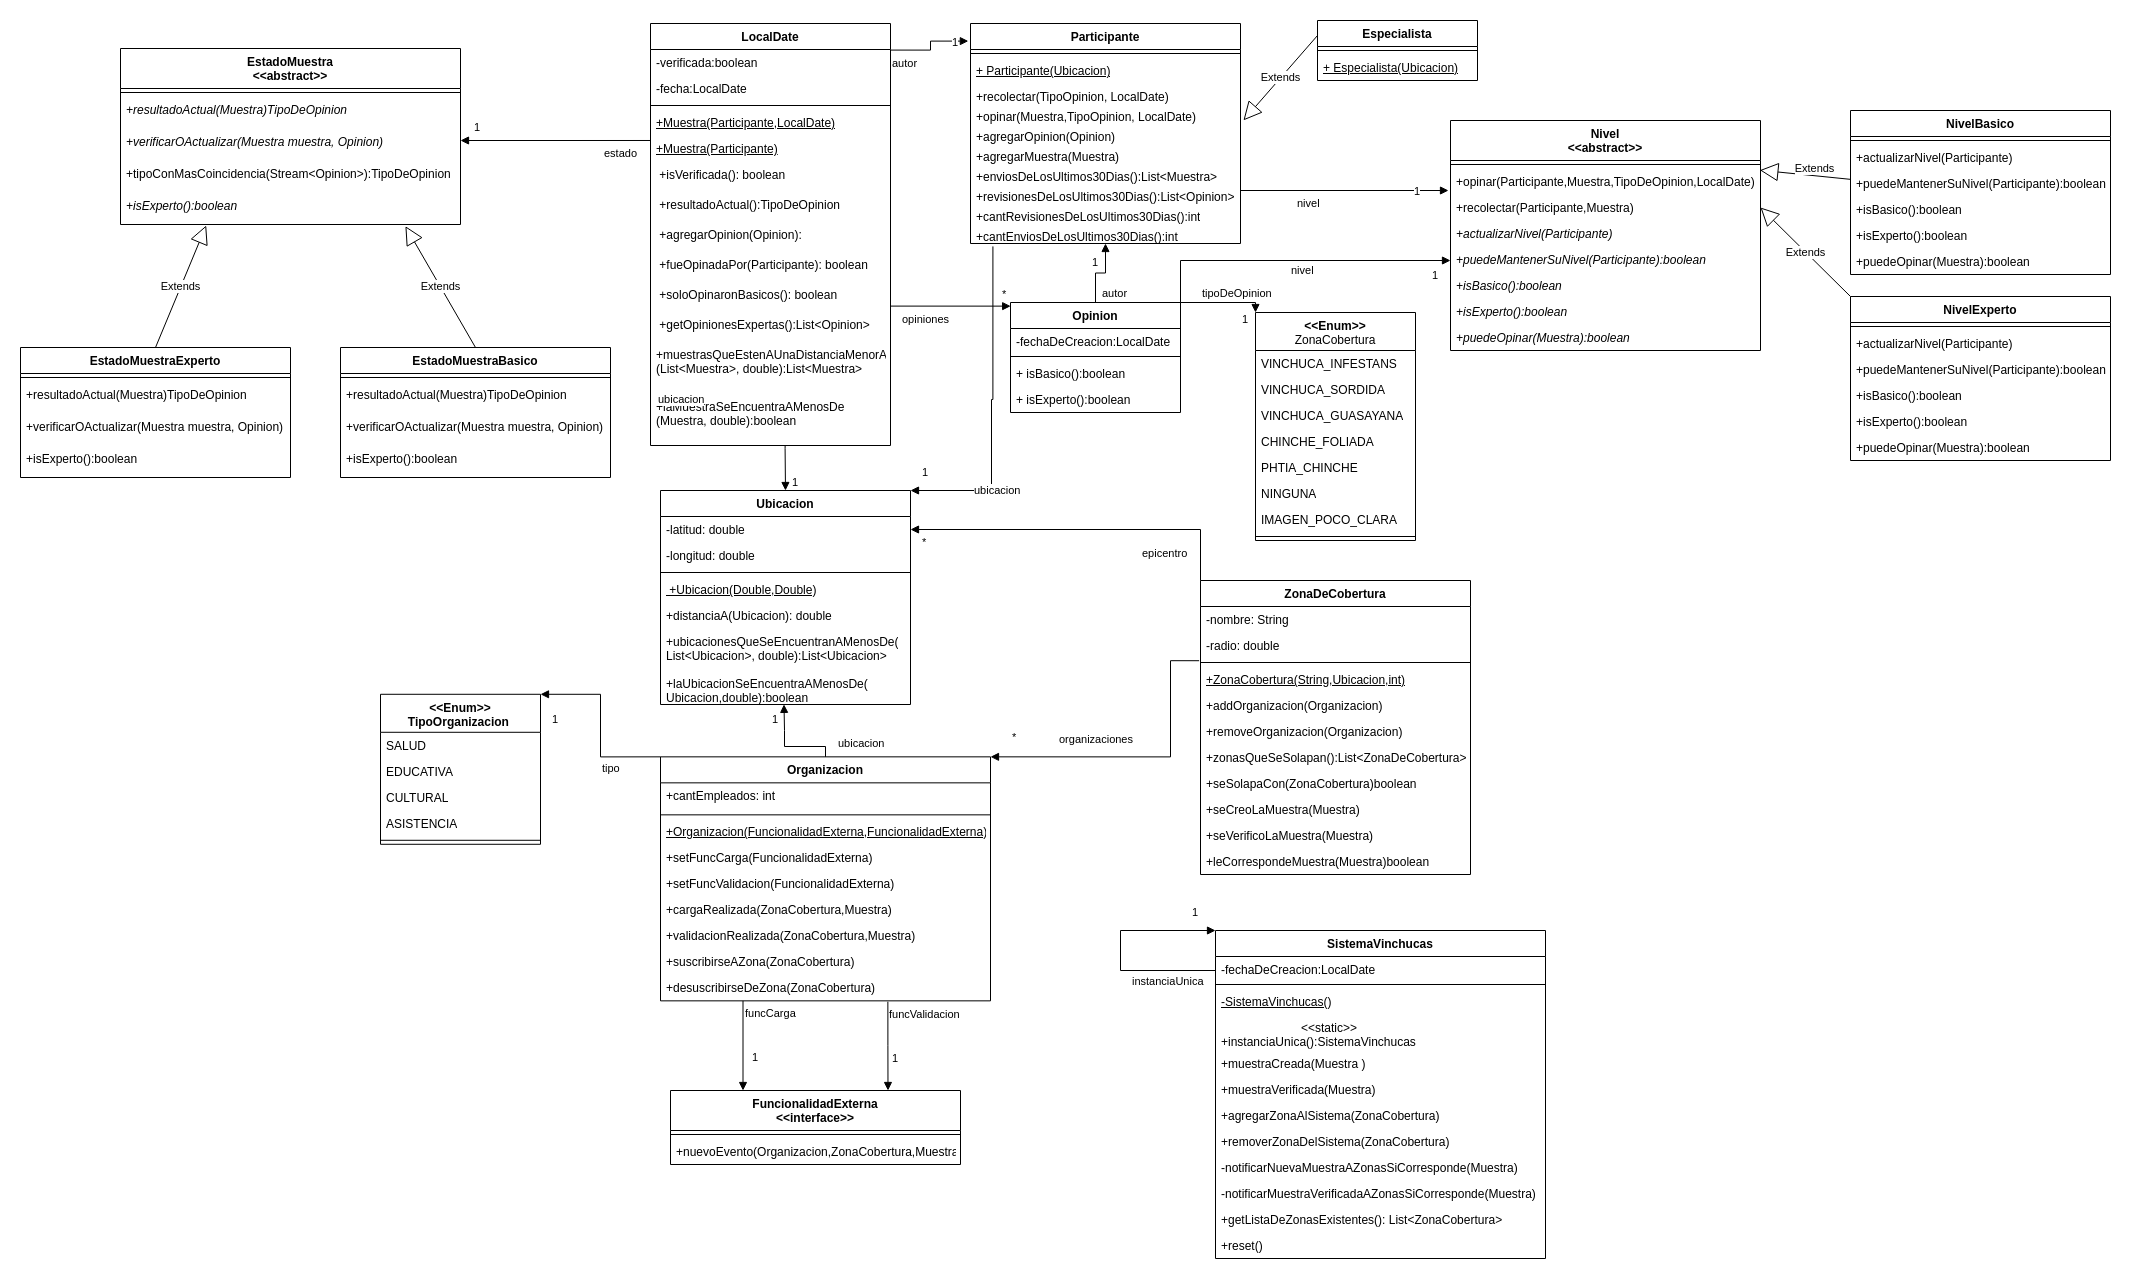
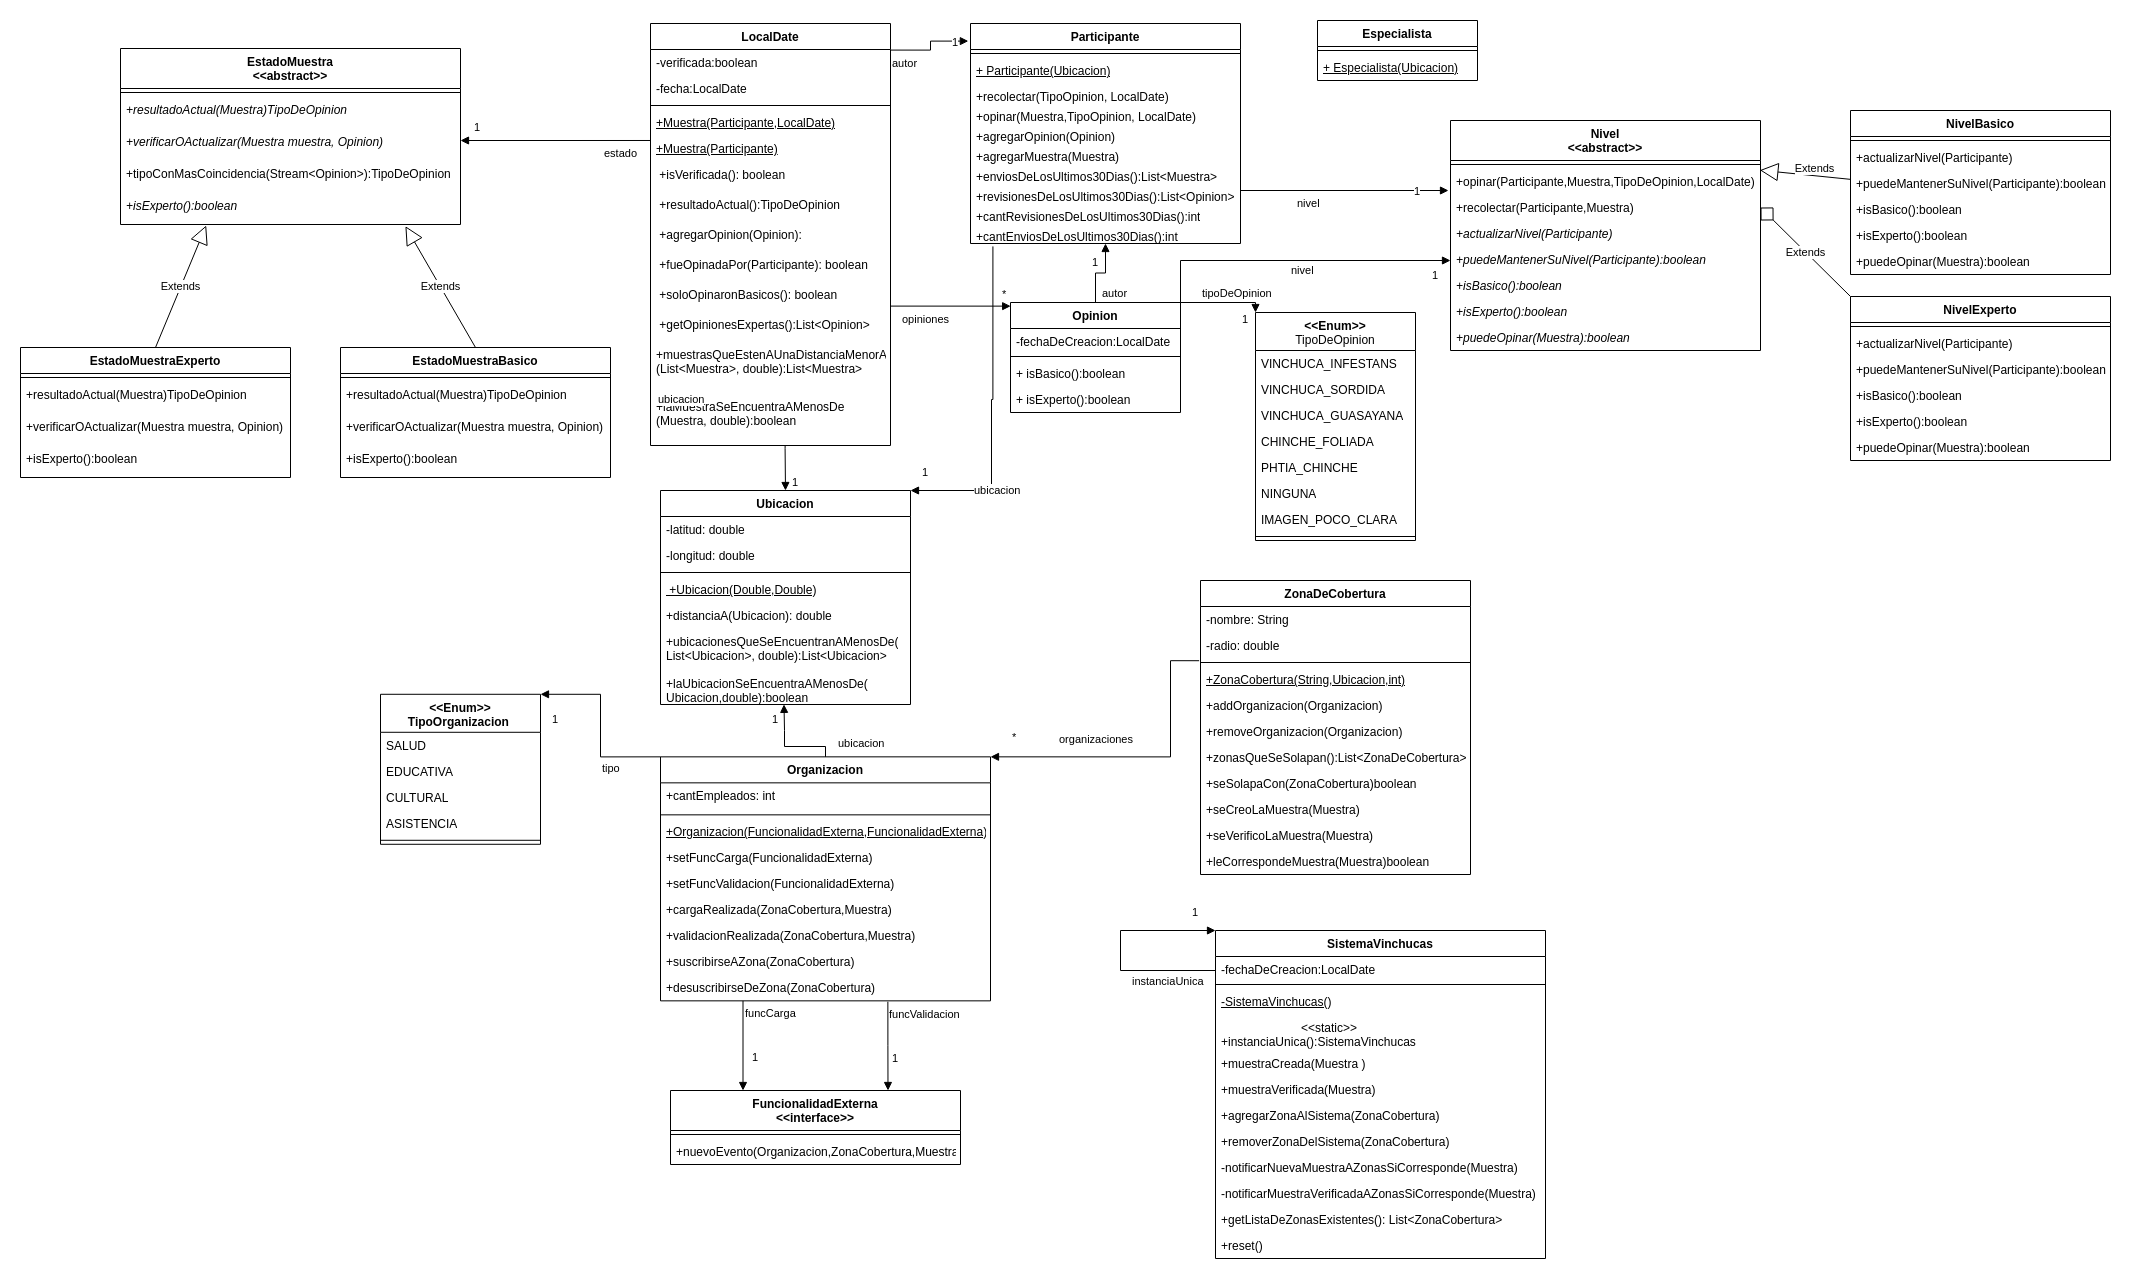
edge "Especialista" -> "+opinar(Muestra,TipoOpinion, LocalDate)": removed, label "Extends"
edge "NivelExperto" -> "+recolectar(Participante,Muestra)": arrowhead block -> diamond
node "<<Enum>>ZonaCobertura": label "<<Enum>>ZonaCobertura" -> "<<Enum>>TipoDeOpinion"
edge "ZonaDeCobertura" -> "-latitud: double": removed, labels "*", "epicentro"
